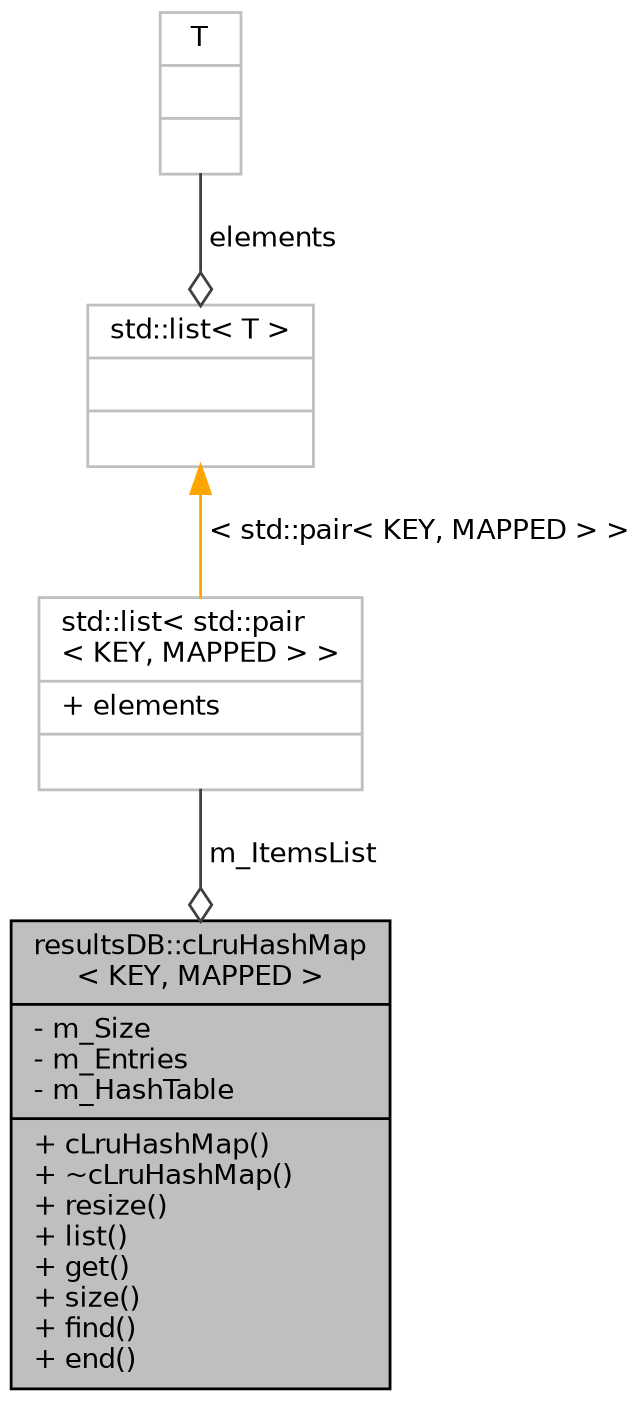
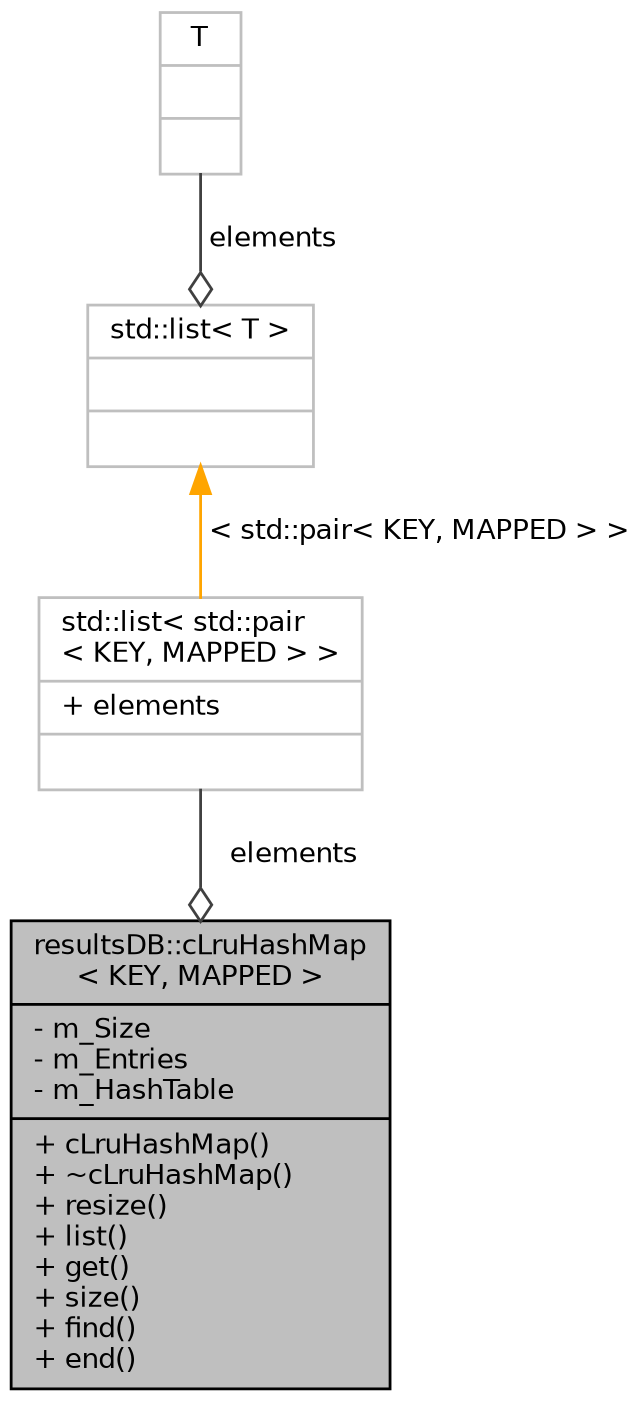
edge "std::list< std::pair" -> "resultsDB::cLruHashMap": label " m_ItemsList" -> " elements"
